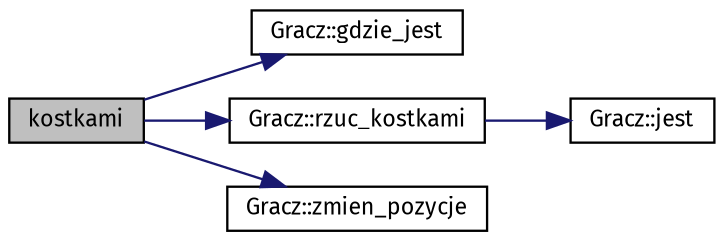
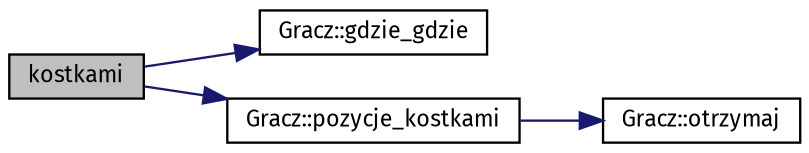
node "Gracz::gdzie_jest": label "Gracz::gdzie_jest" -> "Gracz::gdzie_gdzie"
node "Gracz::rzuc_kostkami": label "Gracz::rzuc_kostkami" -> "Gracz::pozycje_kostkami"
node "Gracz::jest": label "Gracz::jest" -> "Gracz::otrzymaj"
node "Gracz::zmien_pozycje": removed
